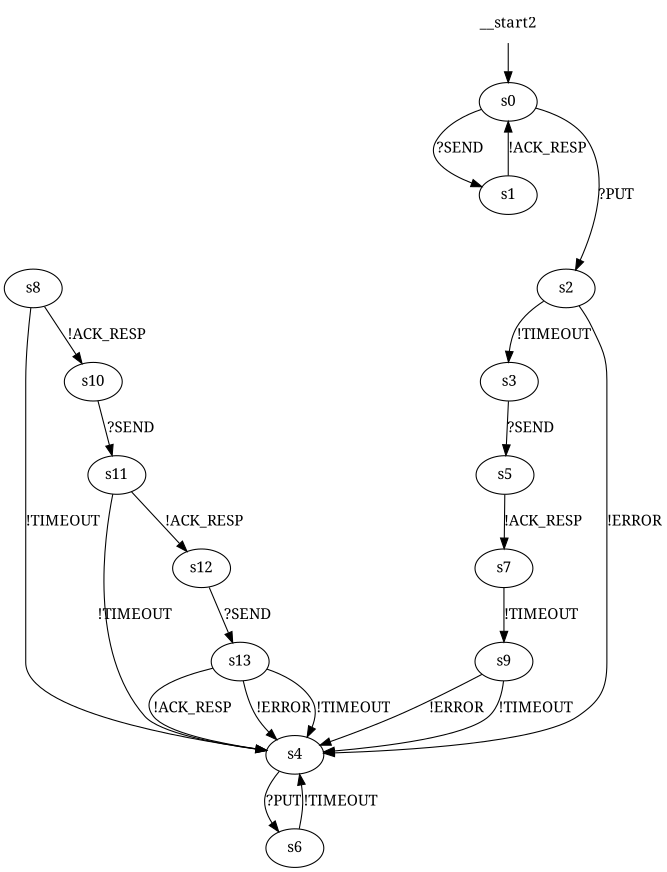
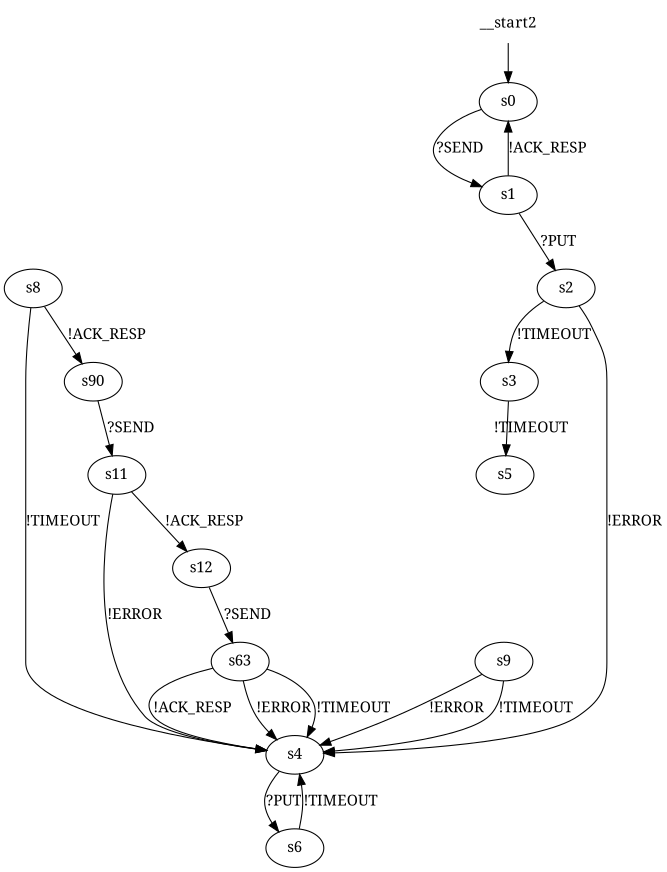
edge "s0" -> "s2": now "s1" -> "s2"
node "s10": label "s10" -> "s90"
edge "s3" -> "s5": label "?SEND" -> "!TIMEOUT"
node "s7": removed
edge "s11" -> "s4": label "!TIMEOUT" -> "!ERROR"
node "s13": label "s13" -> "s63"
